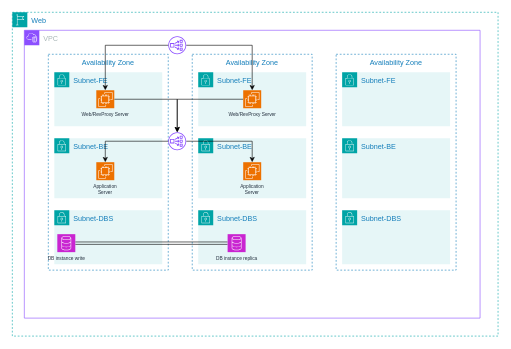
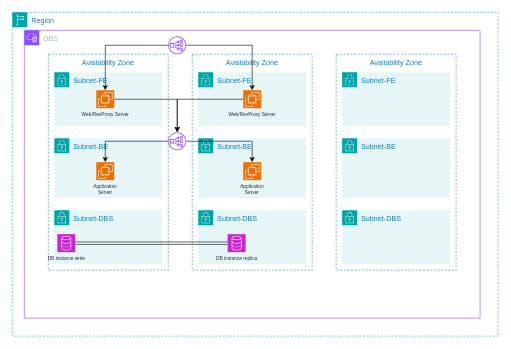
node "Web": label "Web" -> "Region"
node "VPC": label "VPC" -> "DBS"
